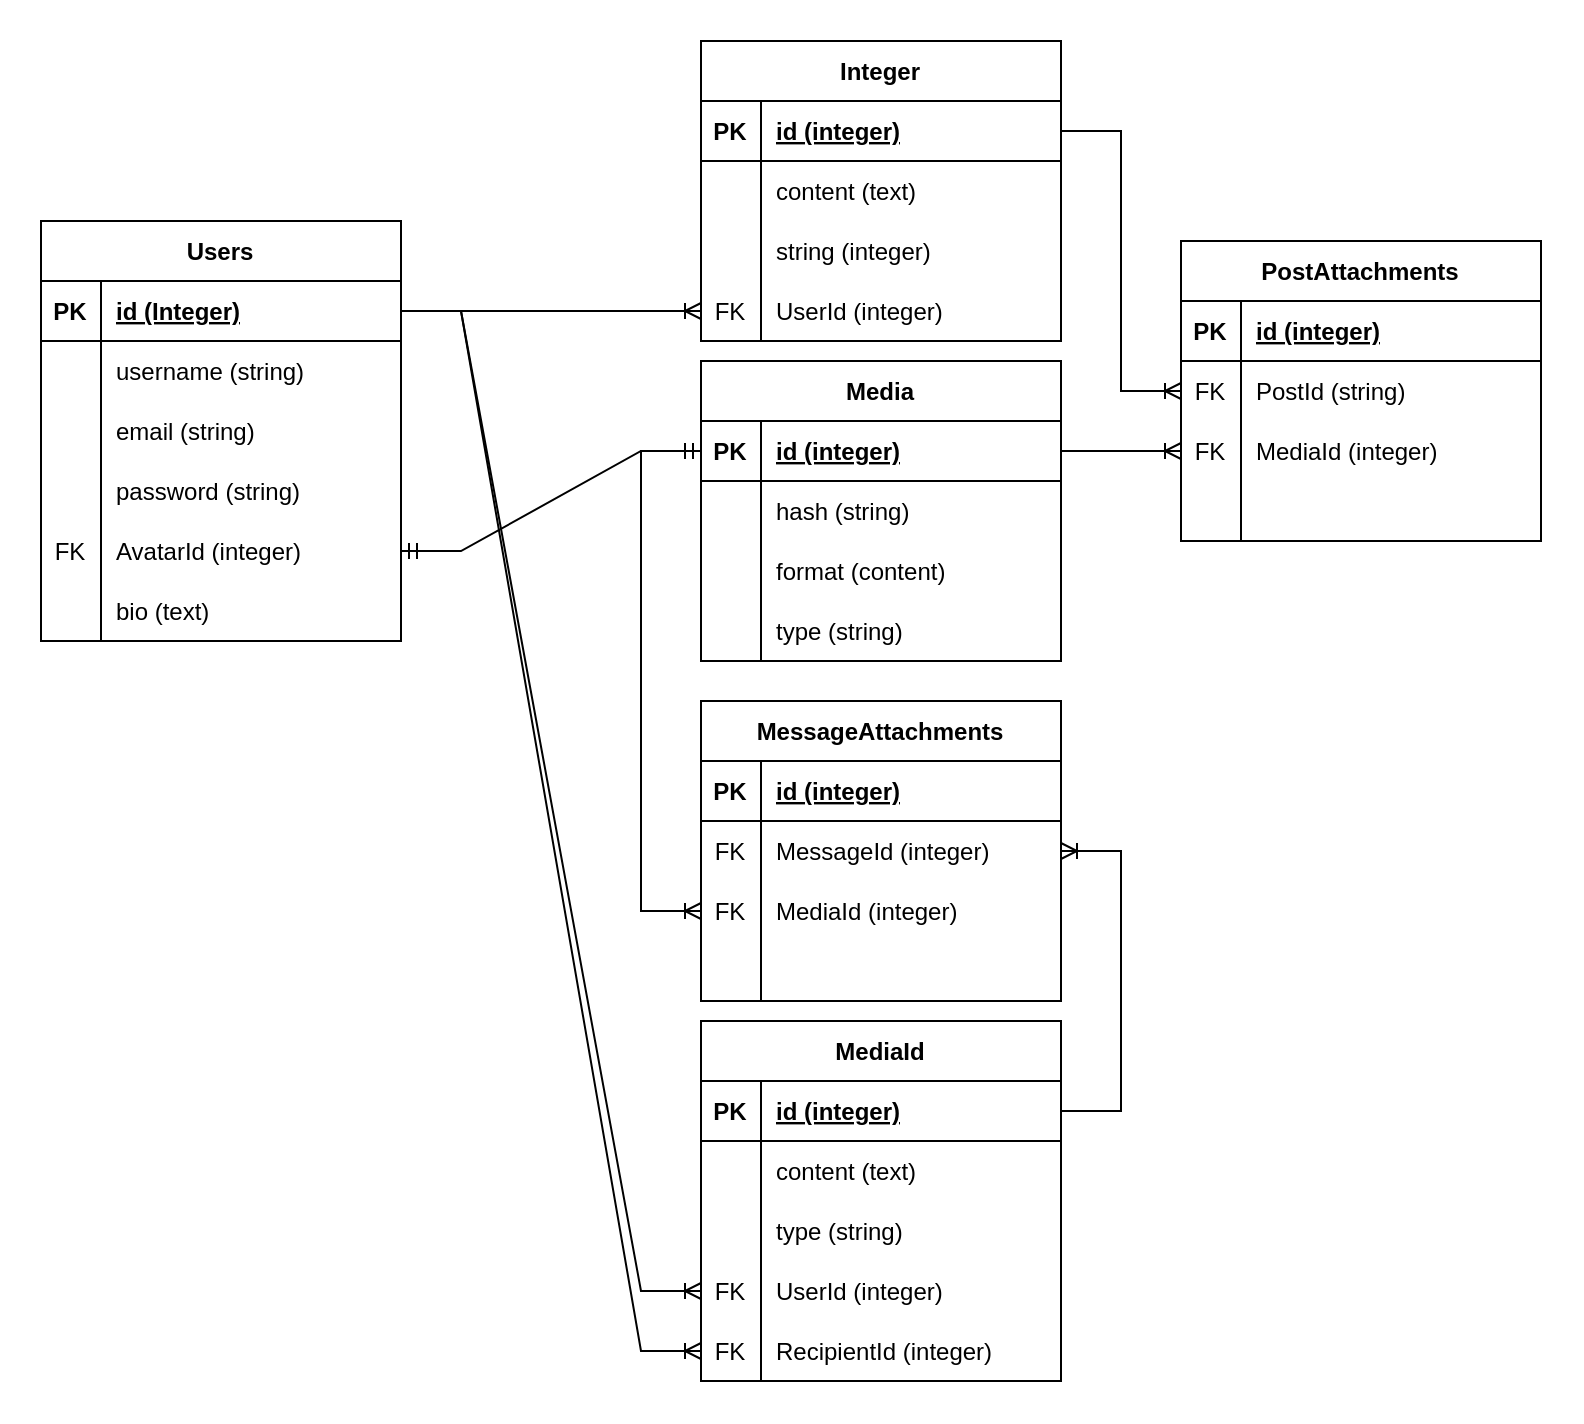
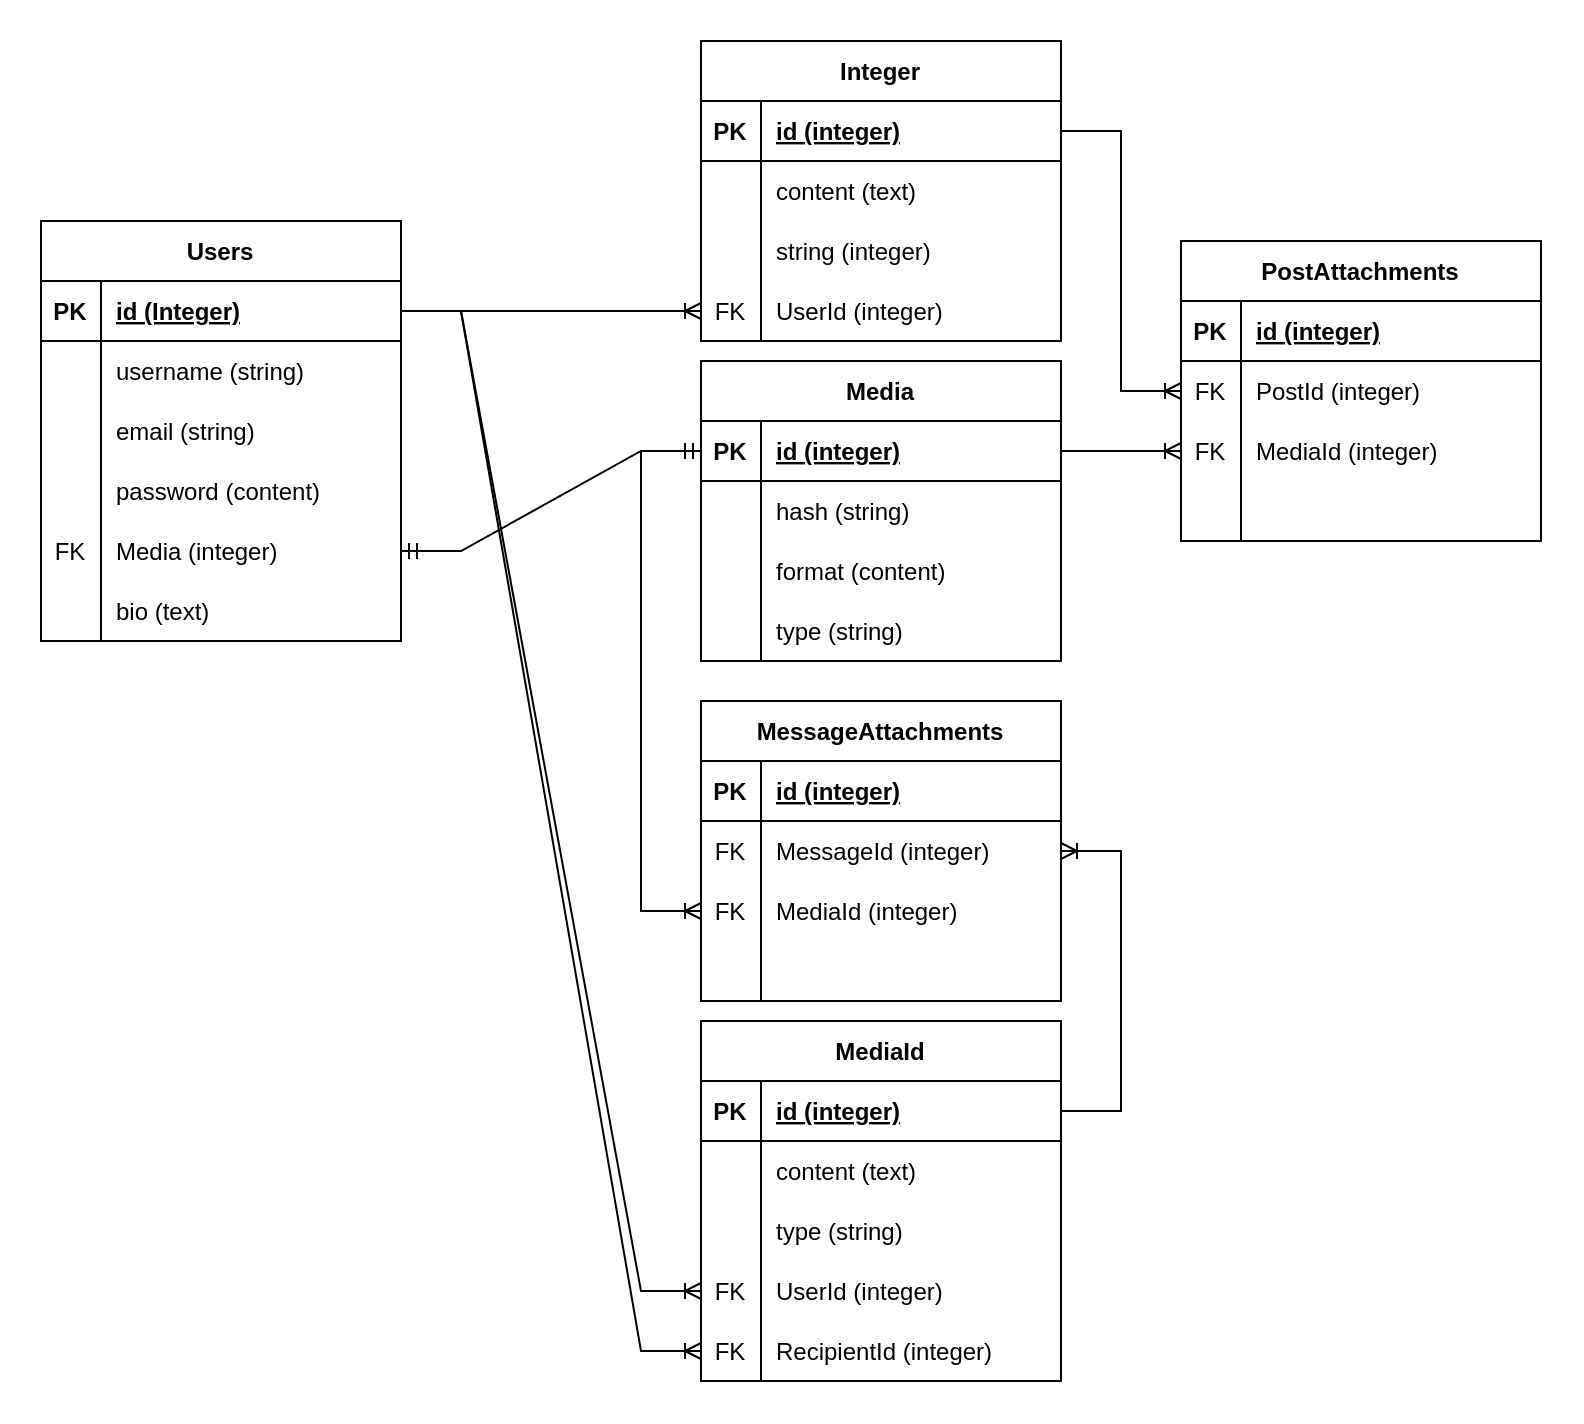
node "PostId (string)": label "PostId (string)" -> "PostId (integer)"
node "password (string)": label "password (string)" -> "password (content)"
node "AvatarId (integer)": label "AvatarId (integer)" -> "Media (integer)"
